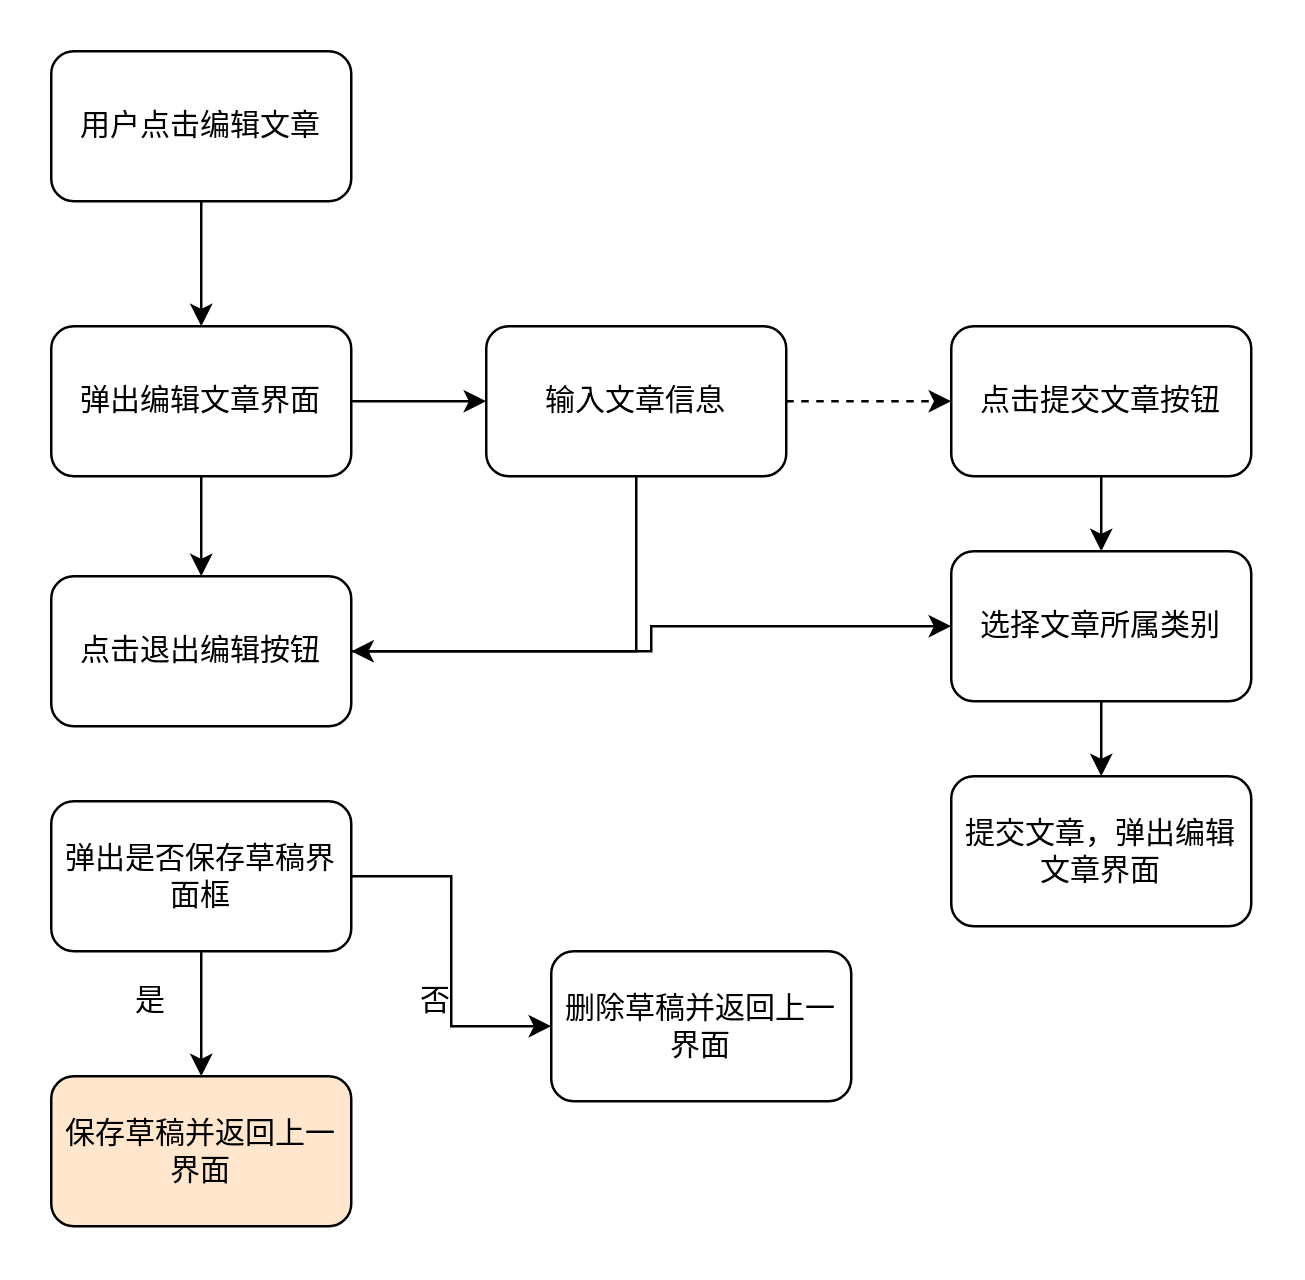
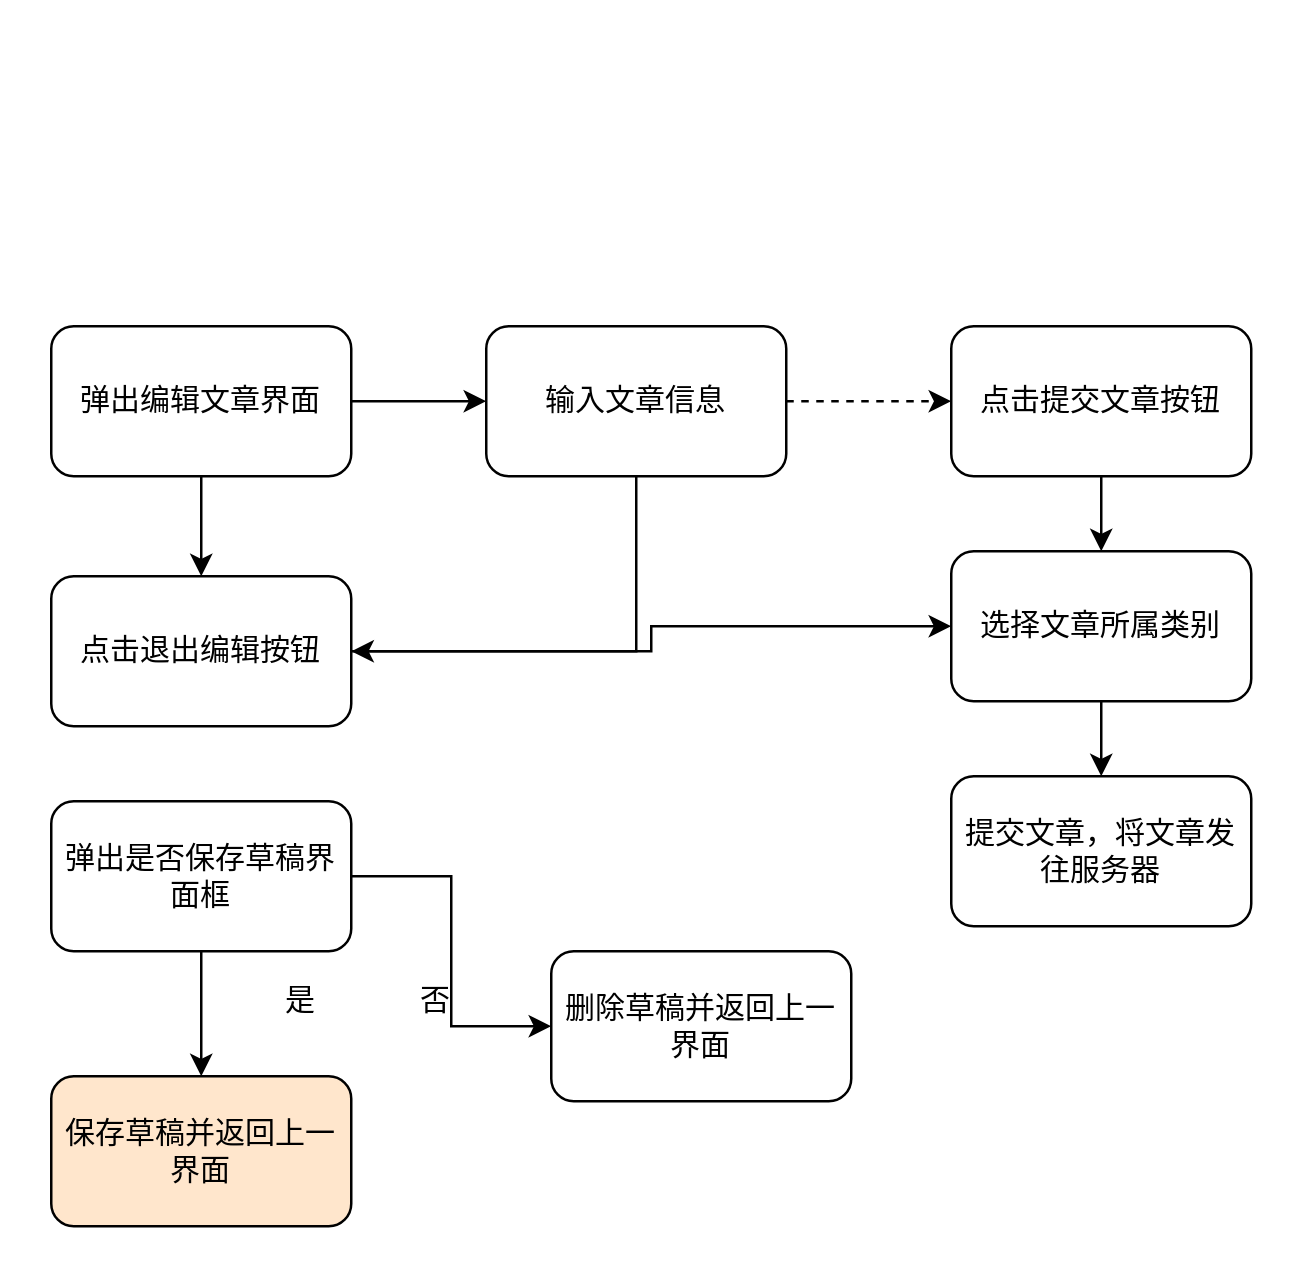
node "用户点击编辑文章": removed
edge "用户点击编辑文章" -> "弹出编辑文章界面": removed
node "提交文章，弹出编辑文章界面": label "提交文章，弹出编辑文章界面" -> "提交文章，将文章发往服务器"
node "是": moved (151, 1001) -> (301, 1001)
